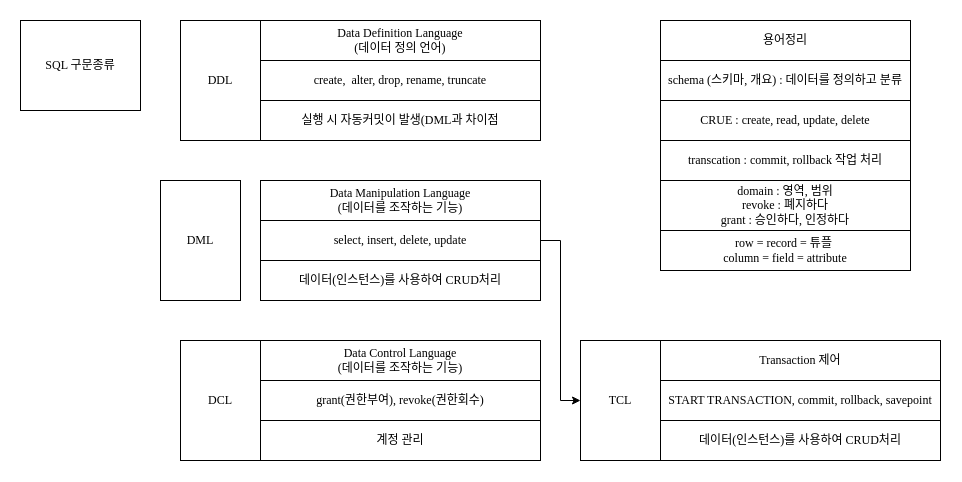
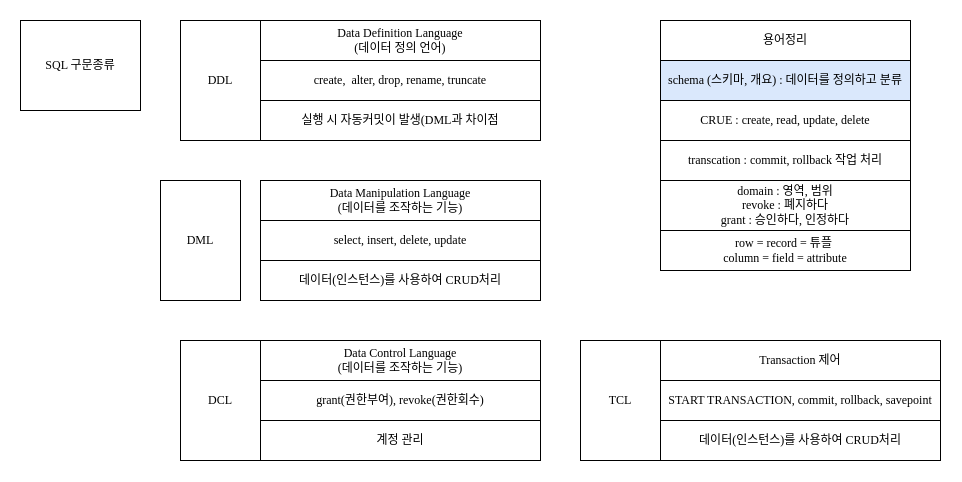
node "schema (스키마, 개요) : 데이터를 정의하고 분류": fillcolor #ffffff -> #dae8fc
edge "select, insert, delete, update" -> "TCL": removed
